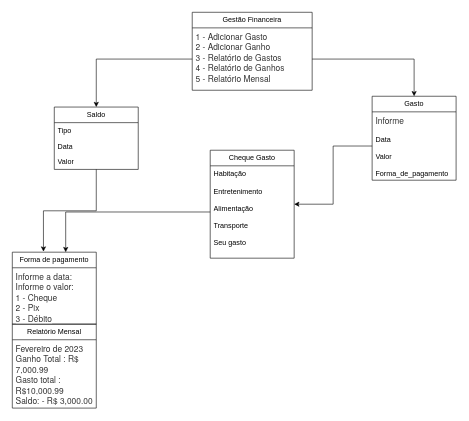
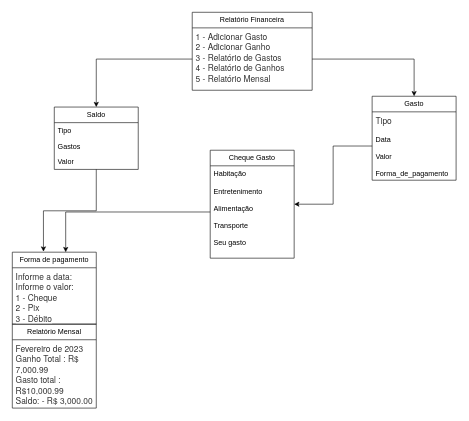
node "Gestão Financeira": label "Gestão Financeira" -> "Relatório Financeira"
node "Informe Data Valor Forma_de_pagamento": label "Informe Data Valor Forma_de_pagamento" -> "Tipo Data Valor Forma_de_pagamento"
node "Data": label "Data" -> "Gastos"
